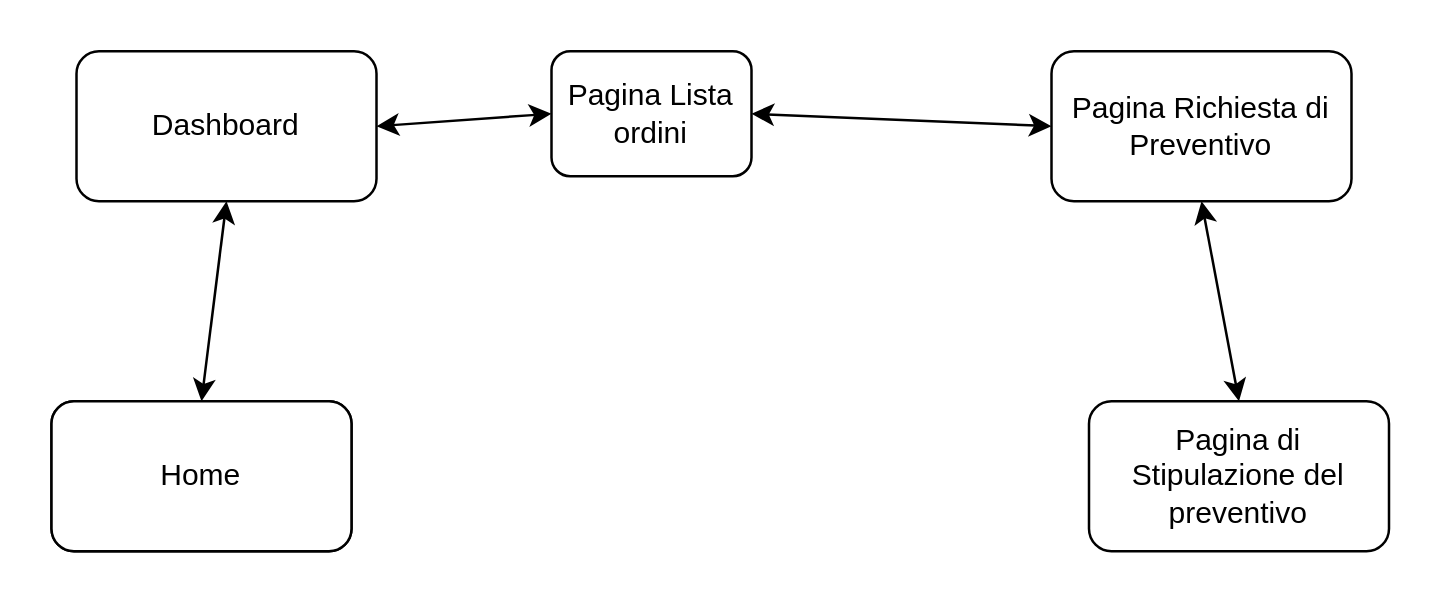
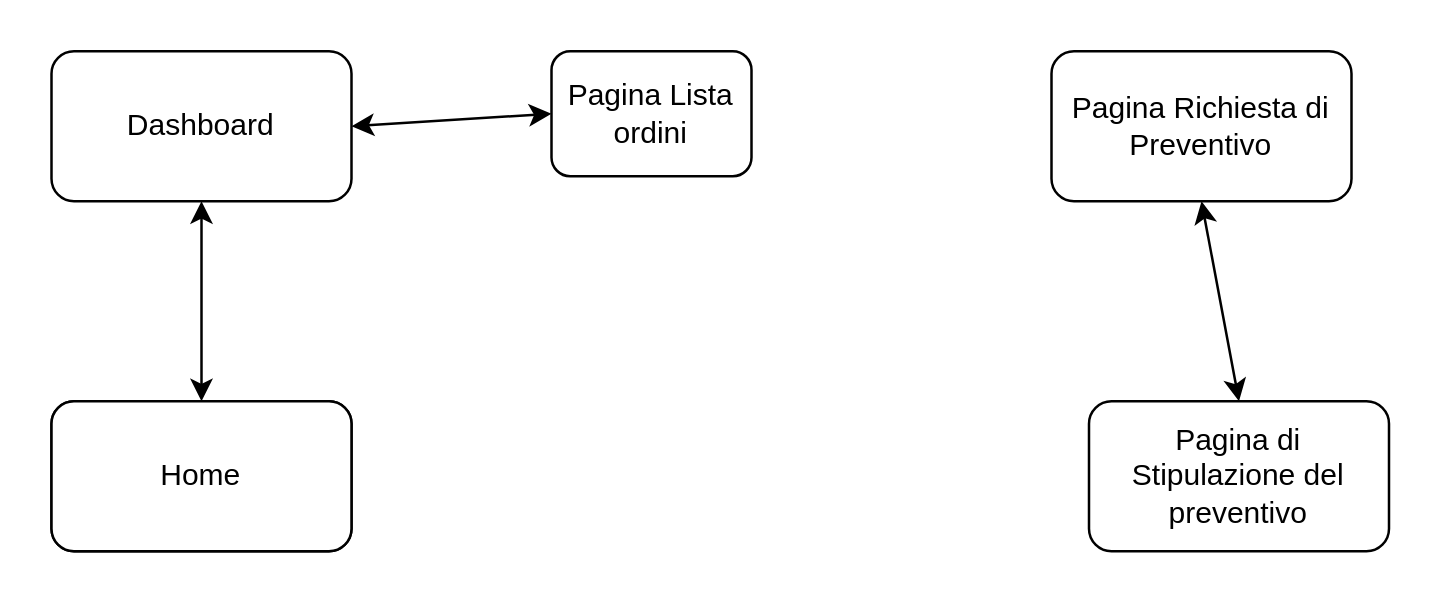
edge "Pagina Lista ordini" -- "Pagina Richiesta di Preventivo": removed
node "Dashboard": moved (226, 126) -> (201, 126)
